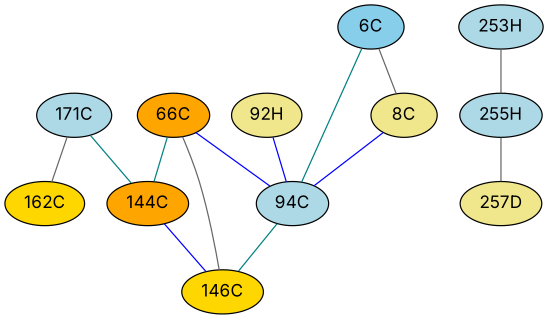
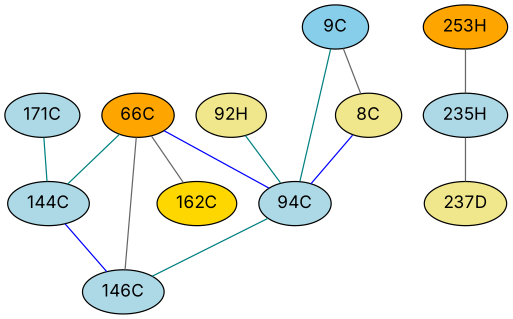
node "6C": label "6C" -> "9C"
node "253H": fillcolor lightblue -> orange
node "255H": label "255H" -> "235H"
edge "171C" -- "162C": now "66C" -- "162C"
edge "92H" -- "94C": color blue -> teal
node "144C": fillcolor orange -> lightblue
node "257D": label "257D" -> "237D"
node "146C": fillcolor gold -> lightblue
